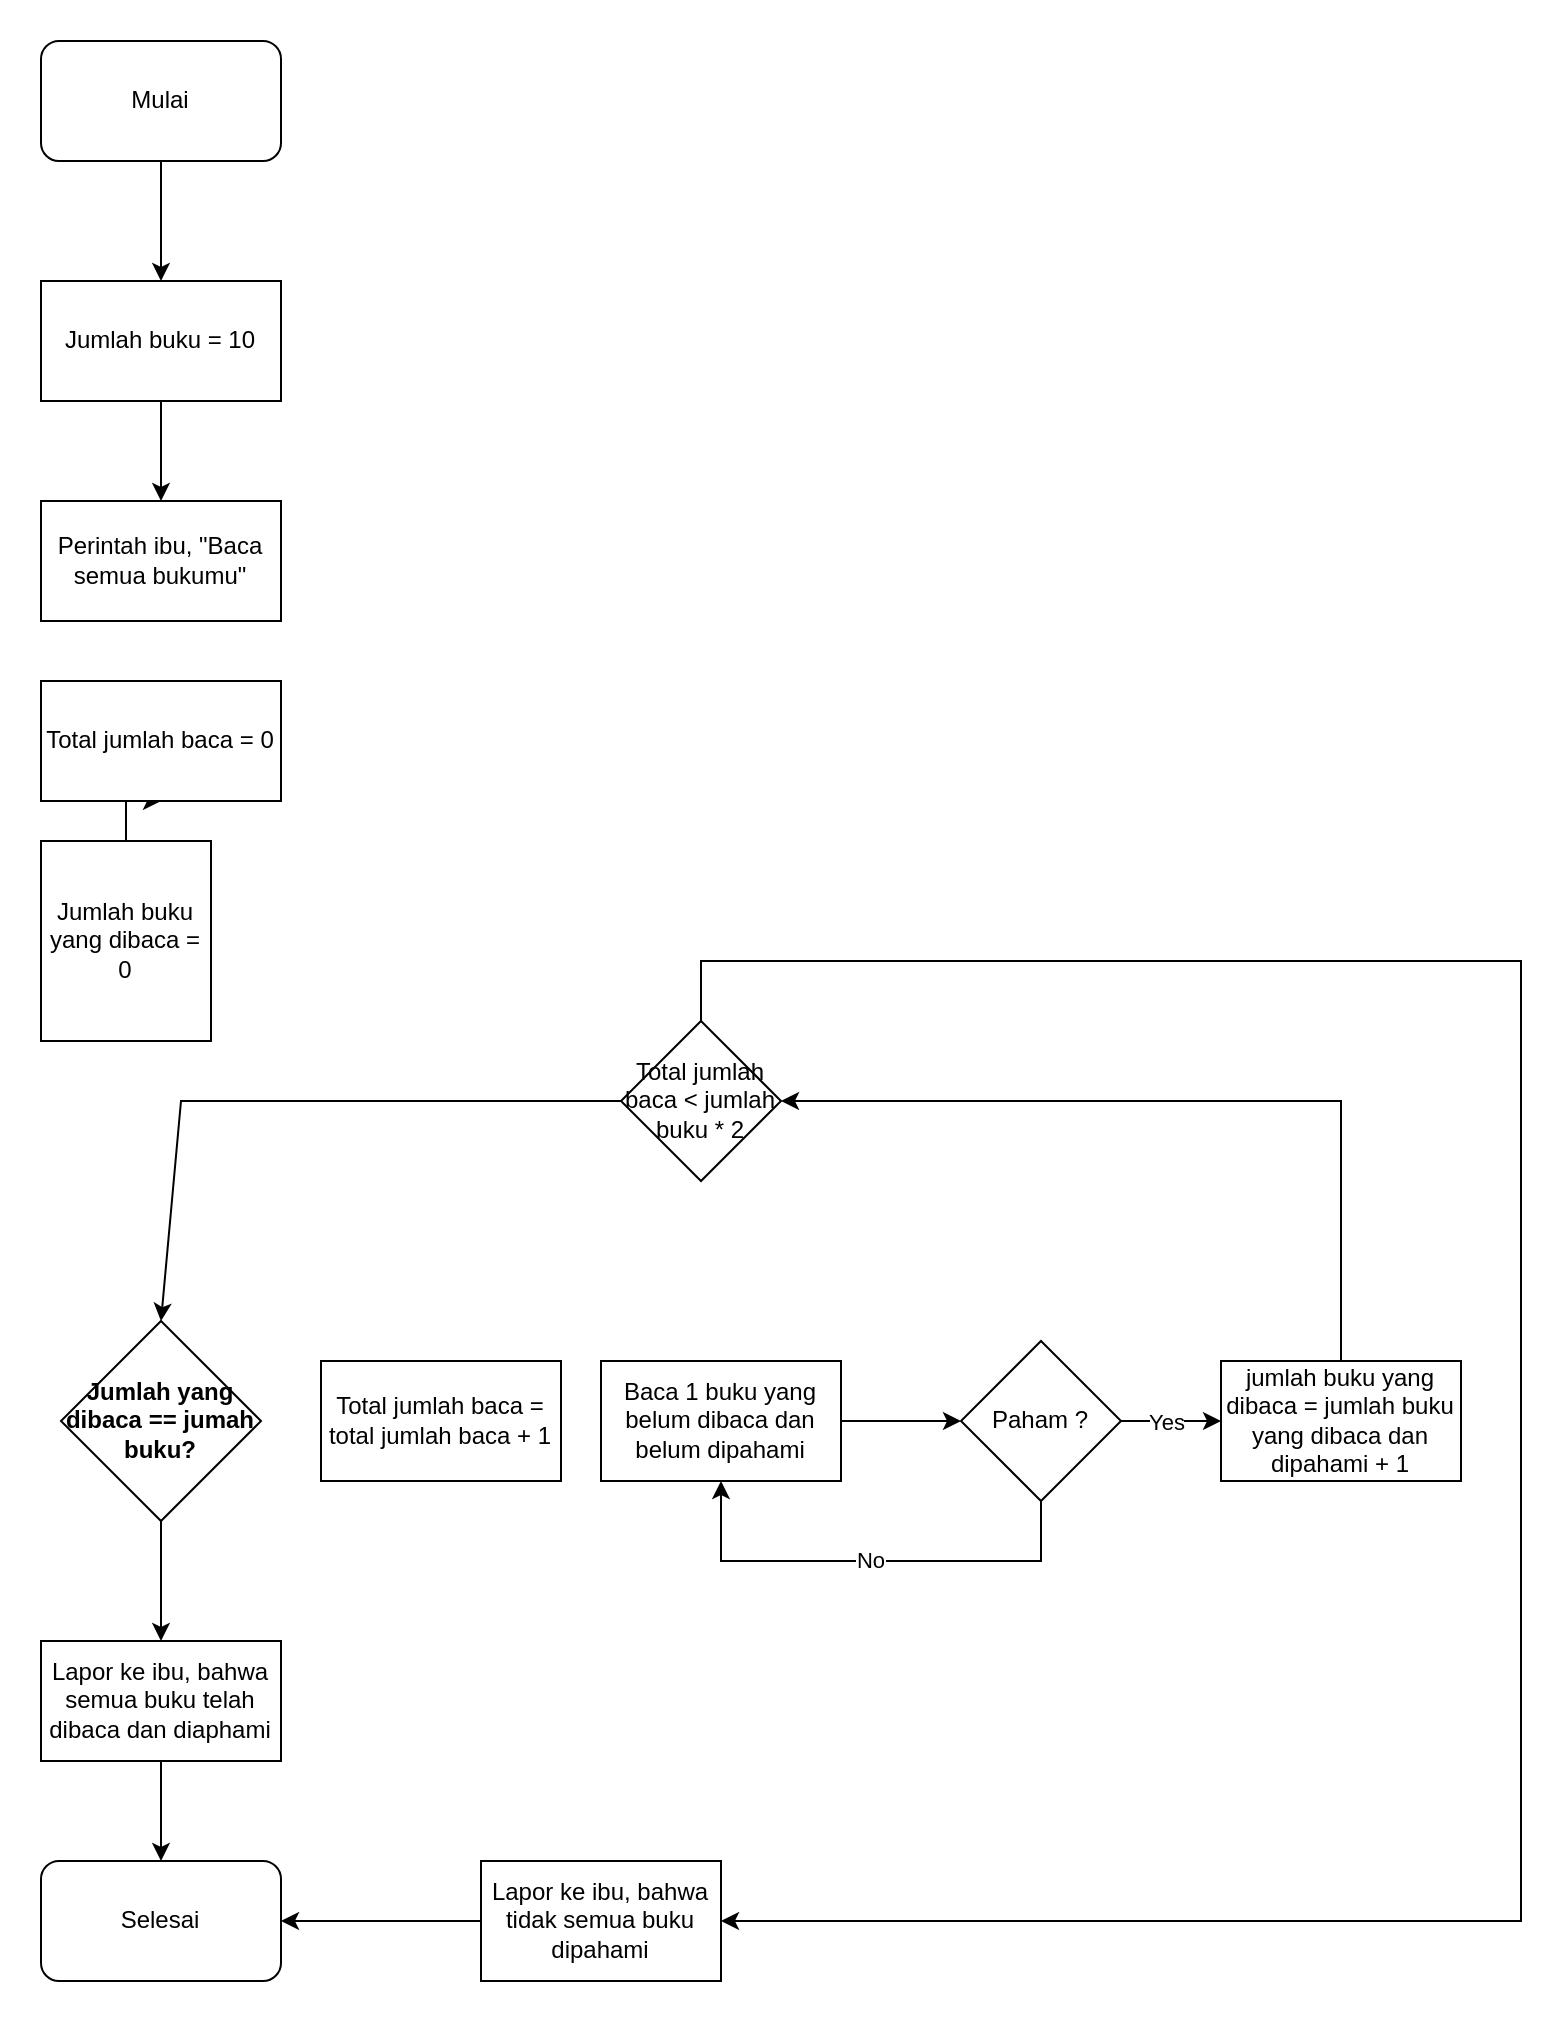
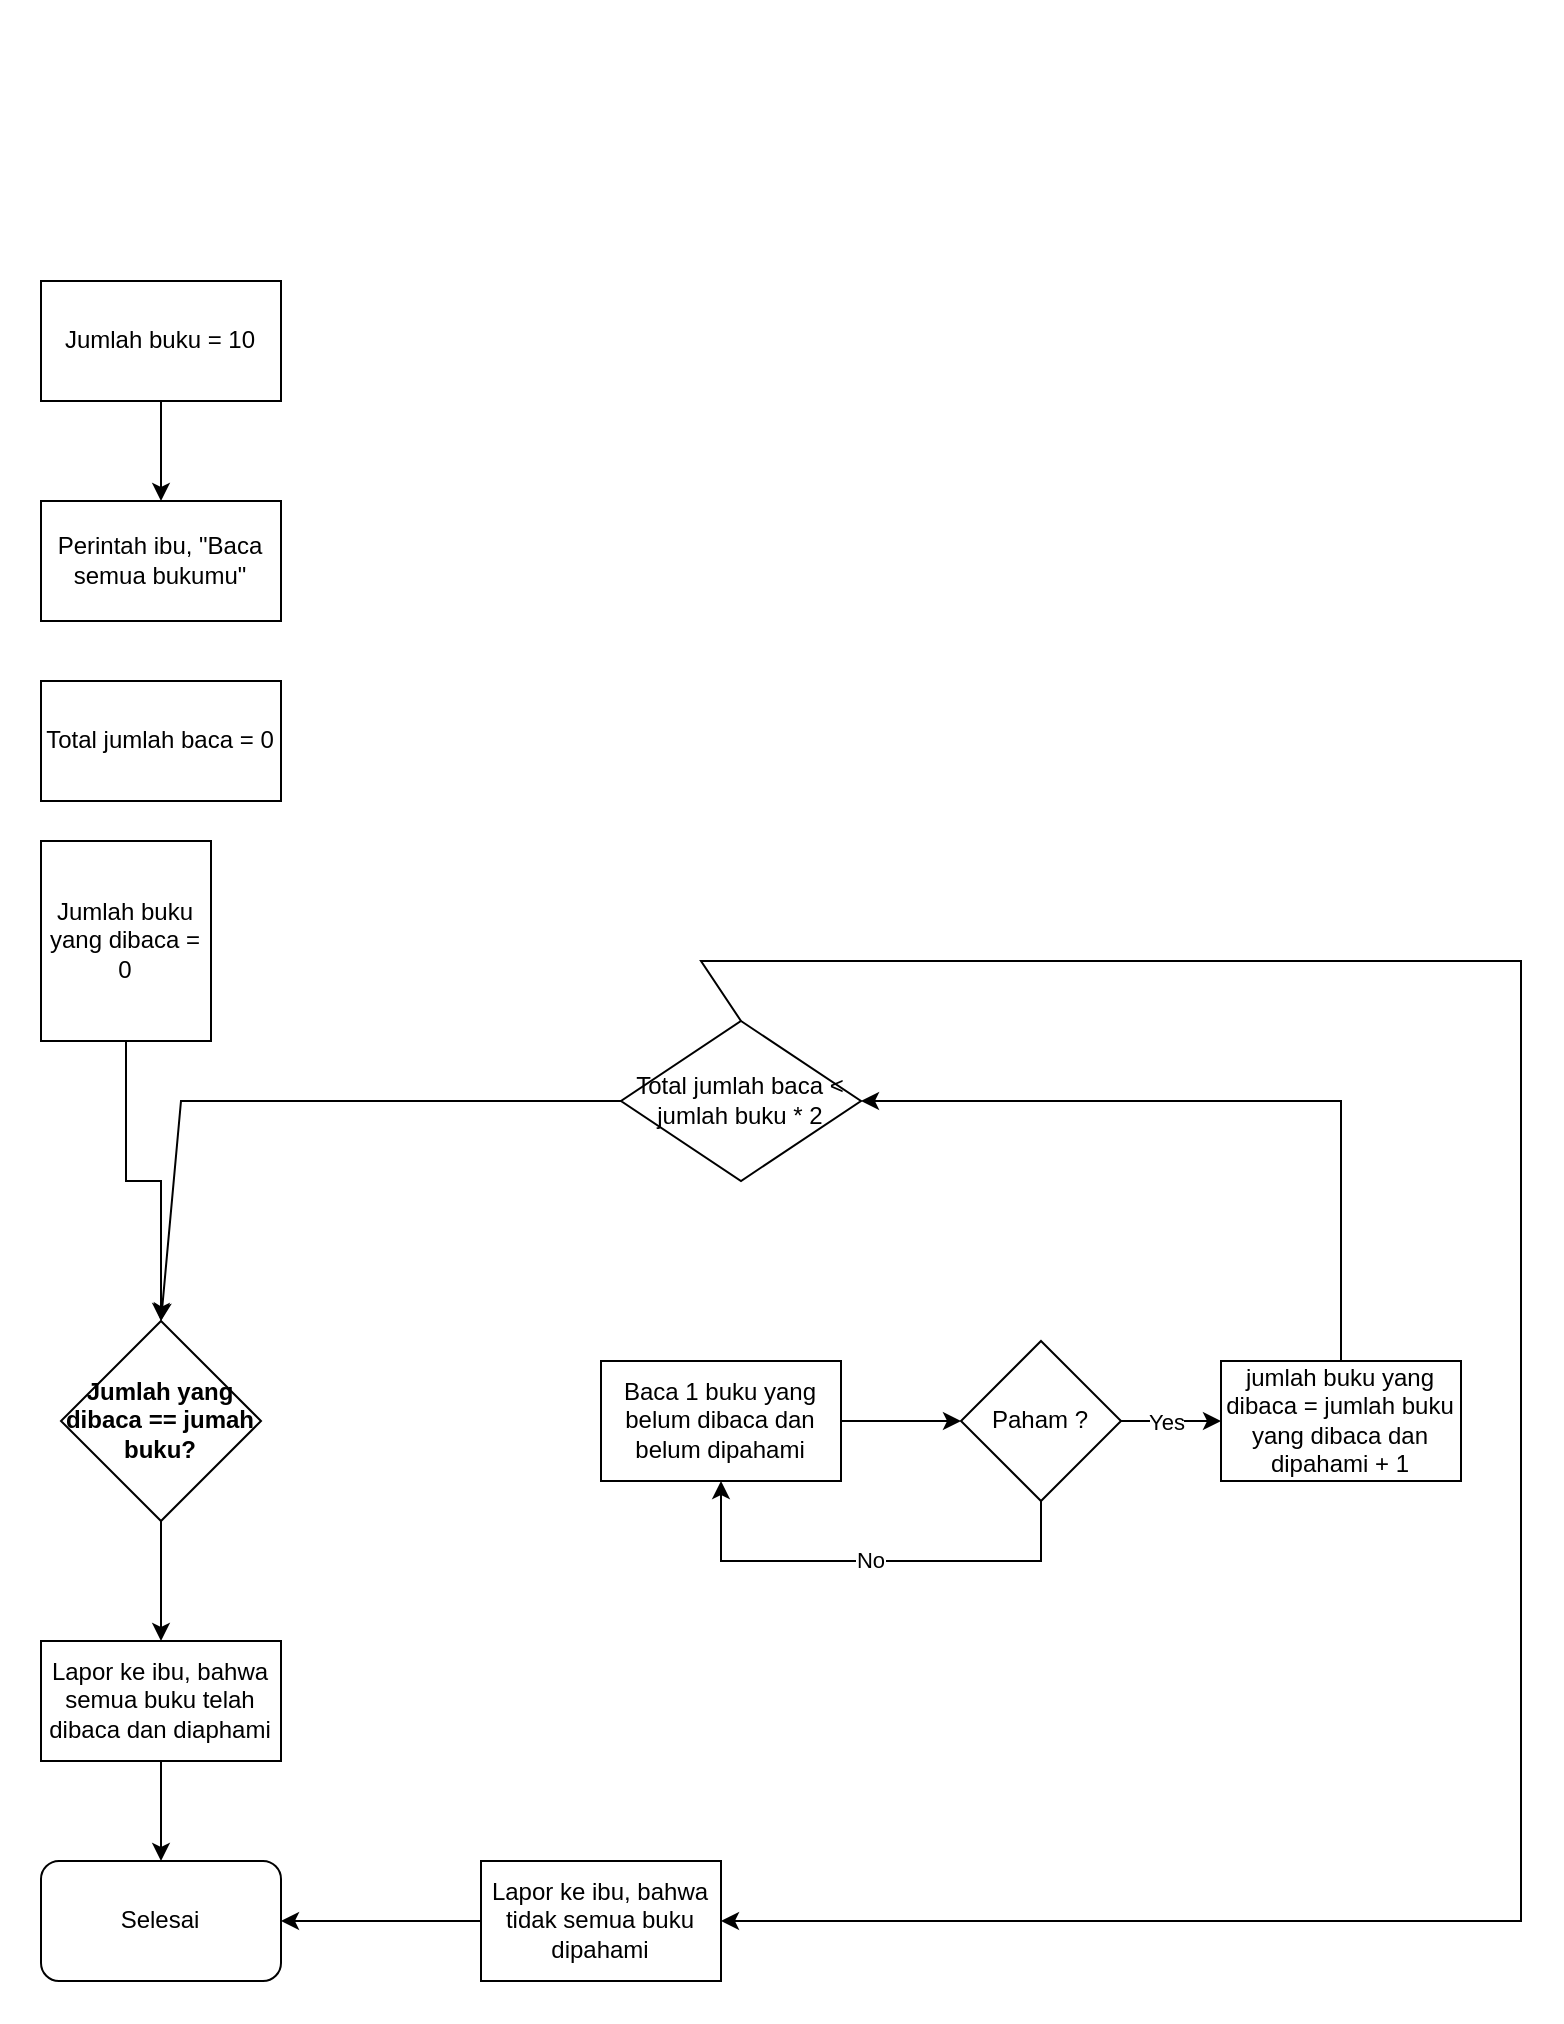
node "Mulai": removed
edge "Mulai" -> "Jumlah buku = 10": removed
edge "Jumlah buku yang dibaca = 0" -> "Total jumlah baca = 0": now "Jumlah buku yang dibaca = 0" -> "Jumlah yang dibaca == jumah buku?"
node "Total jumlah baca < jumlah buku * 2": size 160x160 -> 240x160
node "Total jumlah baca = total jumlah baca + 1": removed
